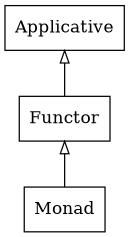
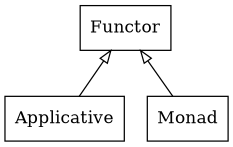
edge "Functor" -> "Applicative": reversed
